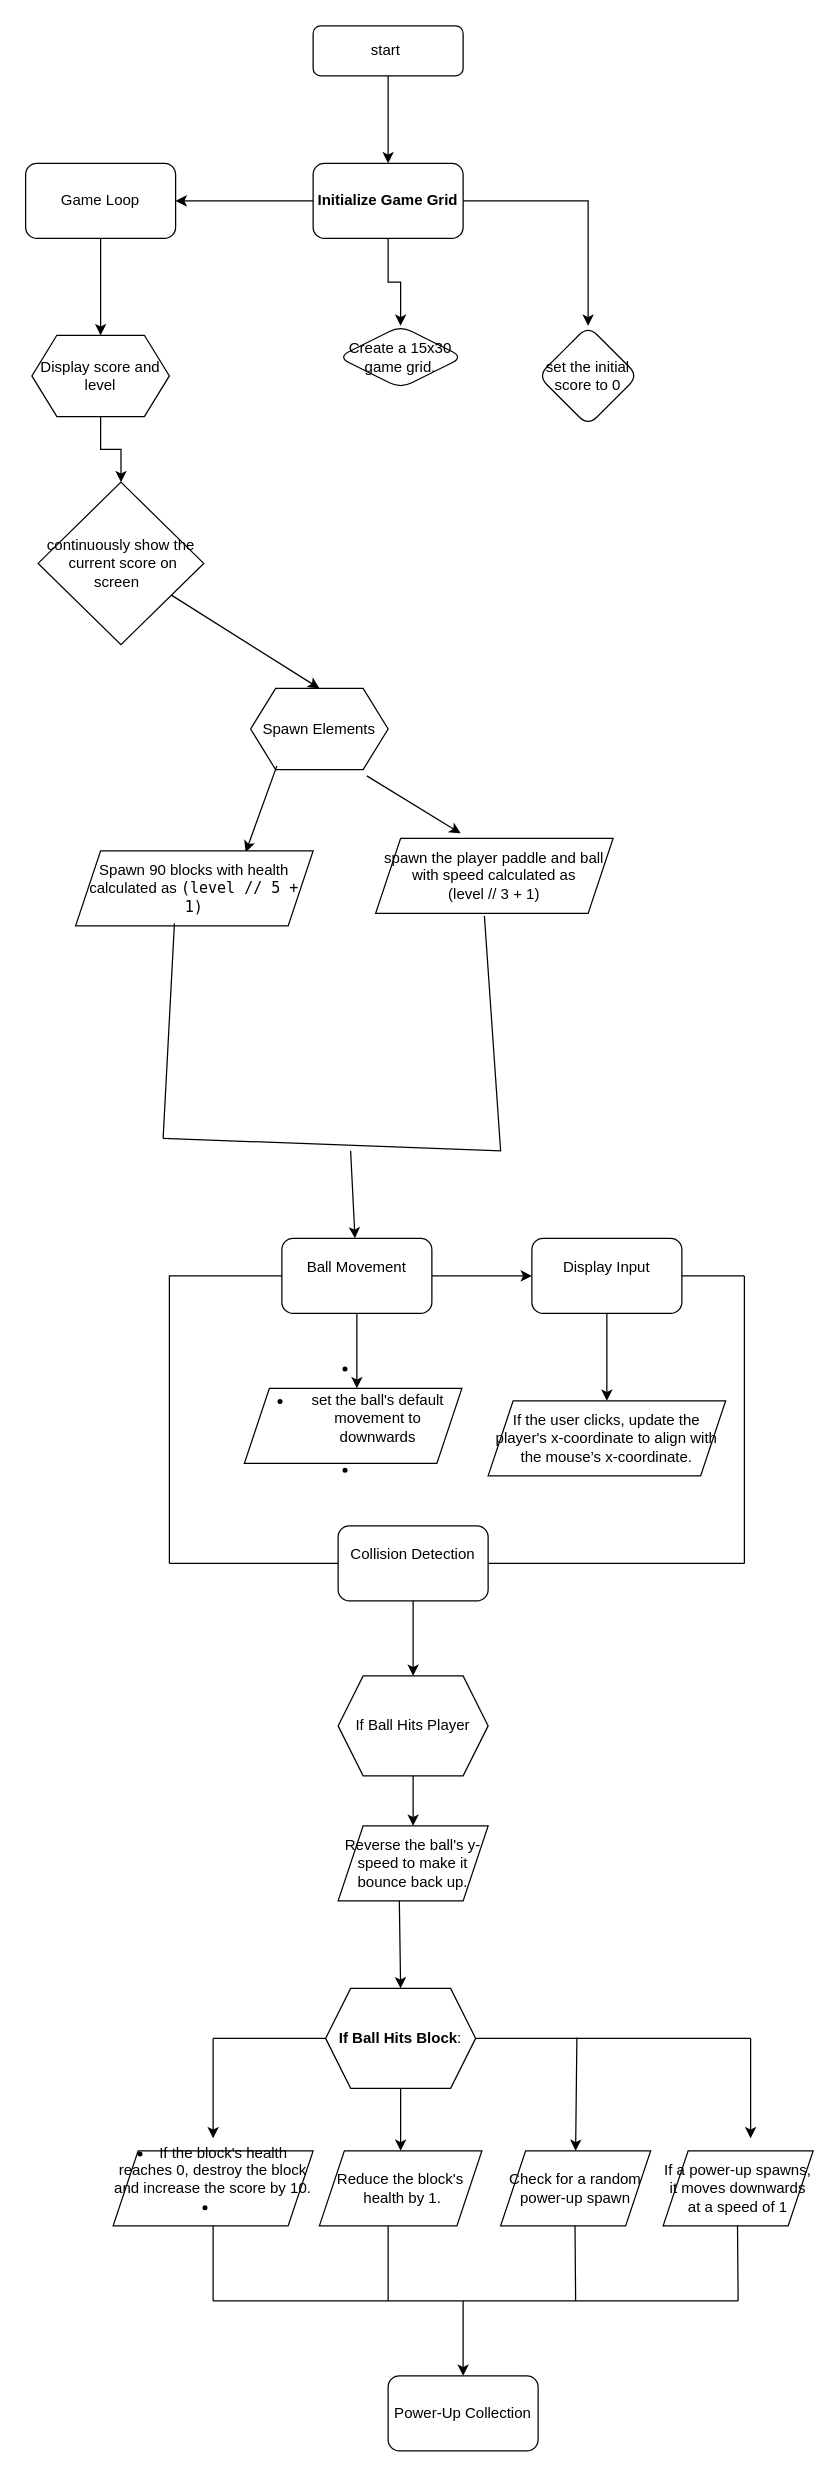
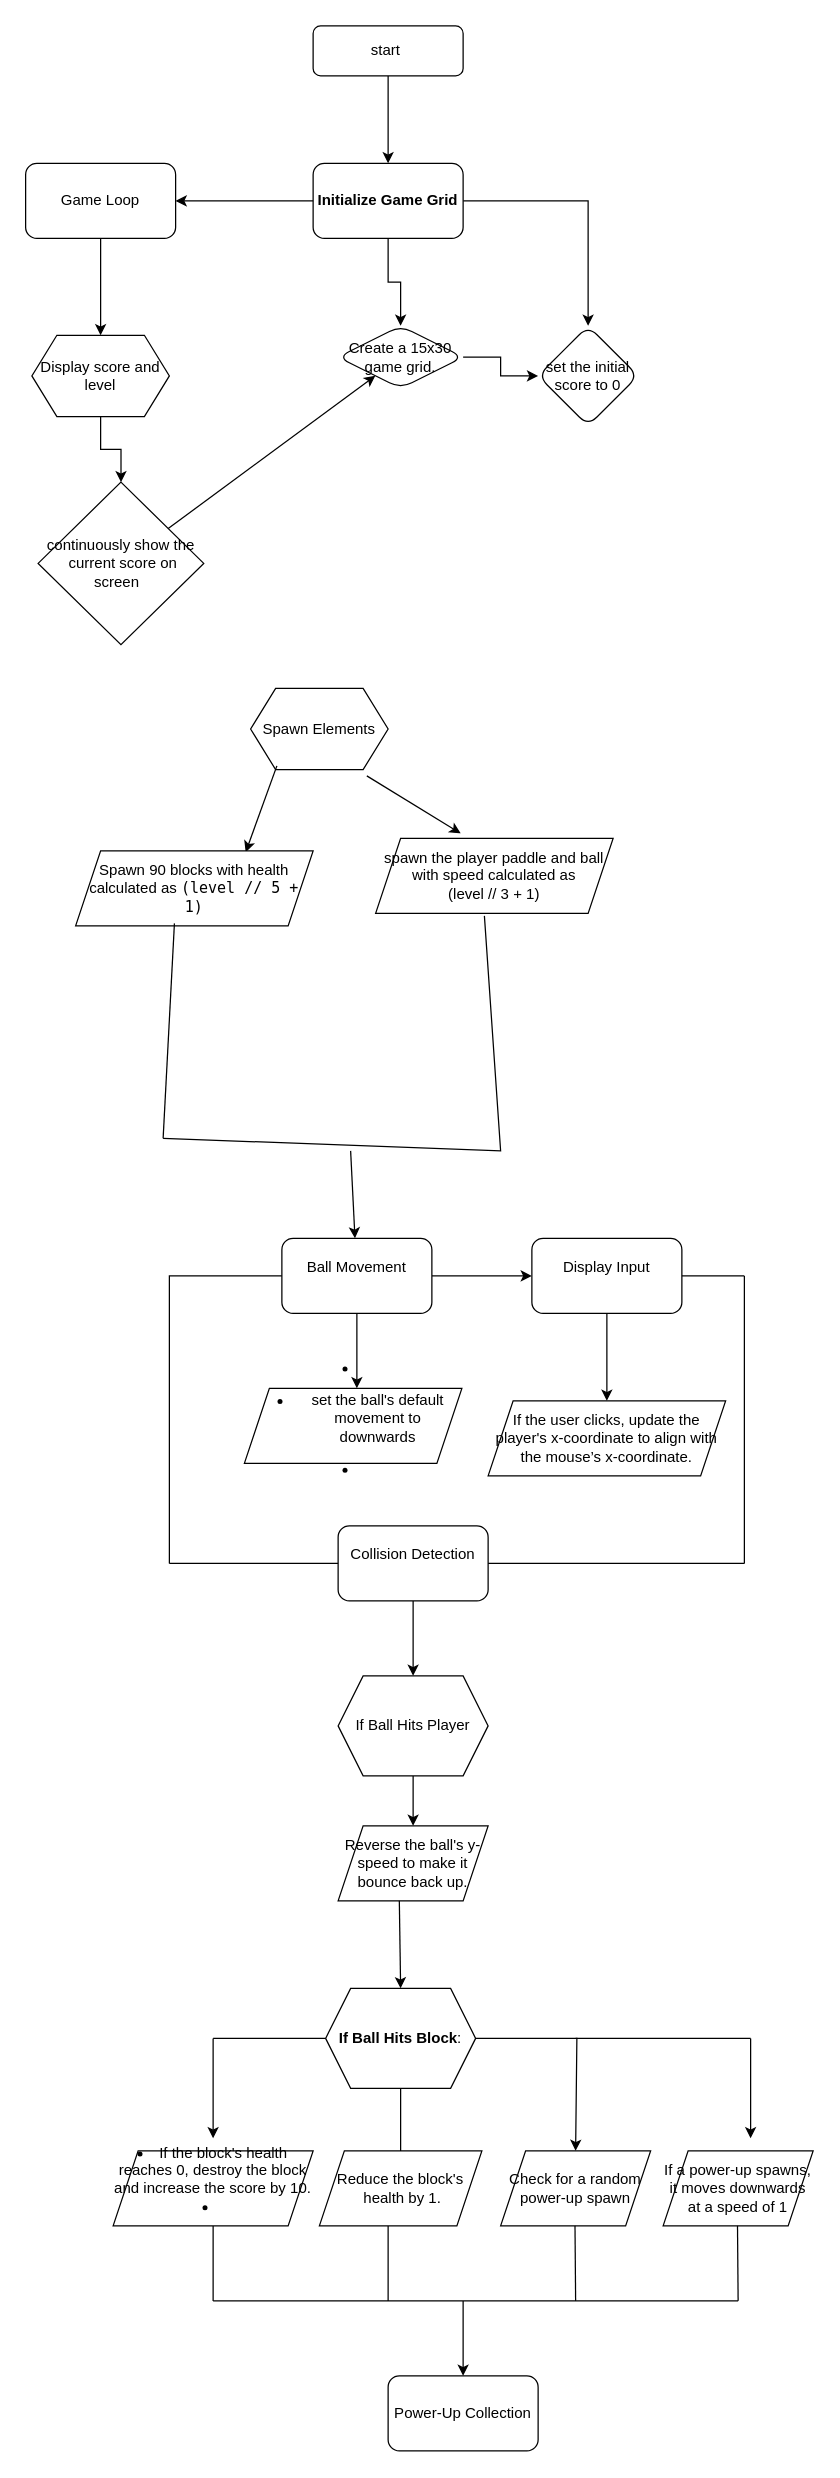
edge "Create a 15x30 game grid." -> "set the initial score to 0": added
edge "continuously show the current score on screen" -> "Spawn Elements": now "continuously show the current score on screen" -> "Create a 15x30 game grid."
edge "If Ball Hits Block:" -> "Reduce the block's health by 1.": arrowhead classic -> none
